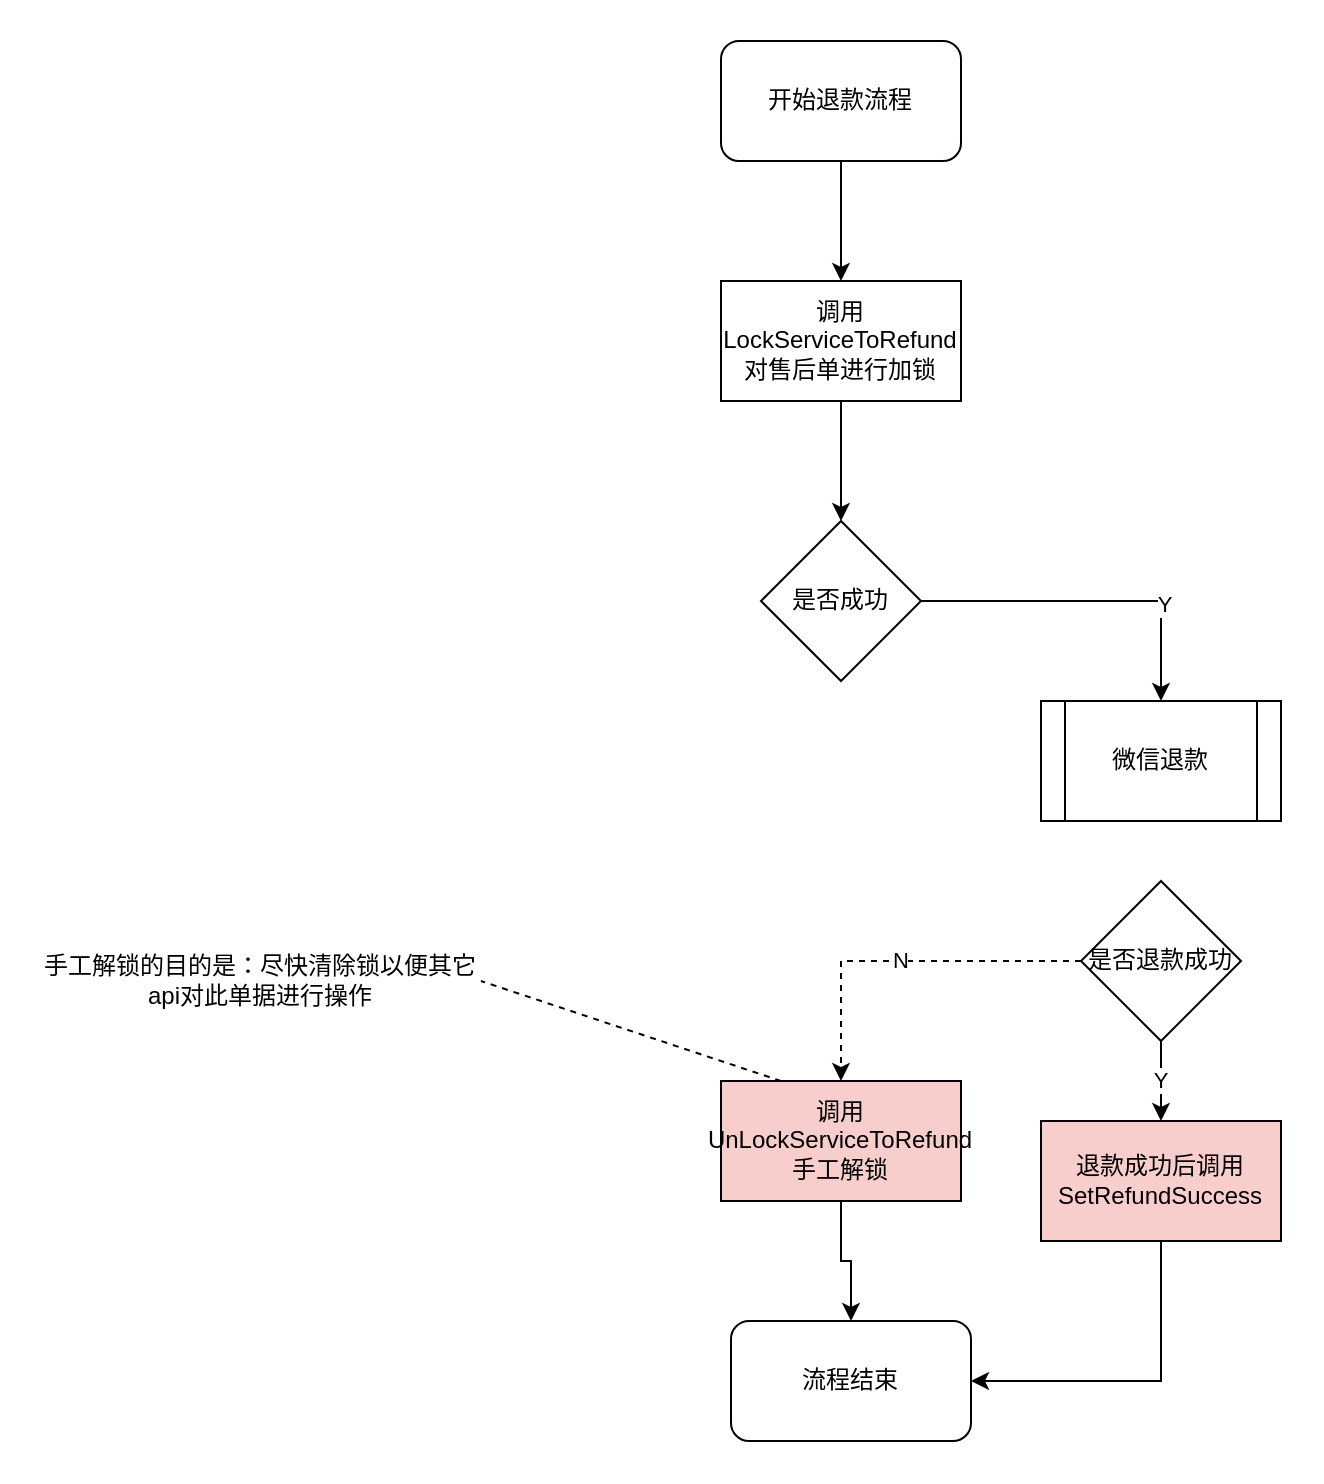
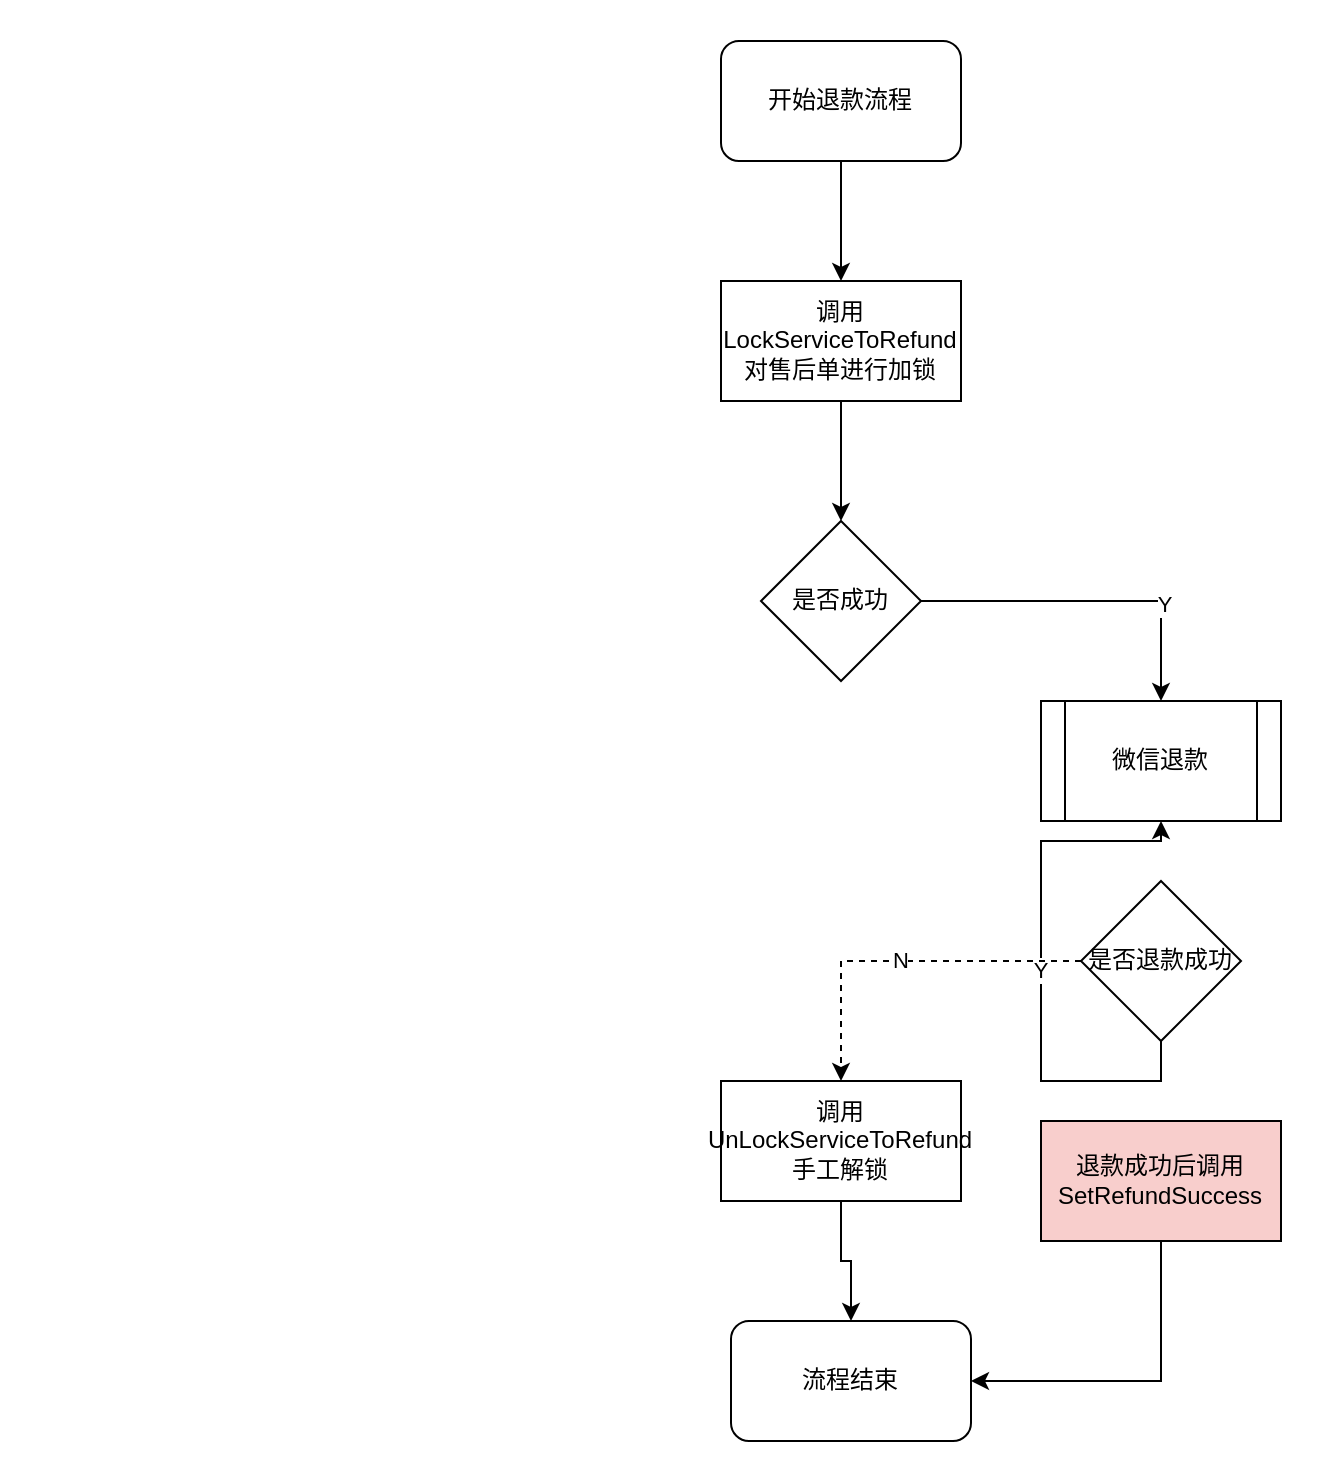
node "手工解锁的目的是：尽快清除锁以便其它api对此单据进行操作": removed
edge "手工解锁的目的是：尽快清除锁以便其它api对此单据进行操作" -- "调用UnLockServiceToRefund手工解锁": removed
edge "是否退款成功" -> "退款成功后调用SetRefundSuccess": now "是否退款成功" -> "微信退款"
node "调用UnLockServiceToRefund手工解锁": fillcolor #f8cecc -> #ffffff
